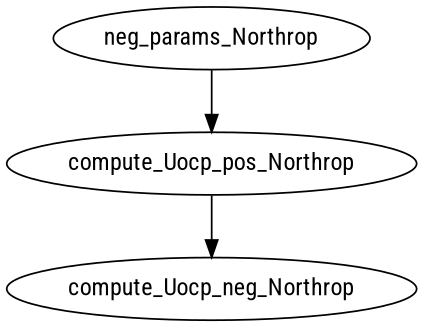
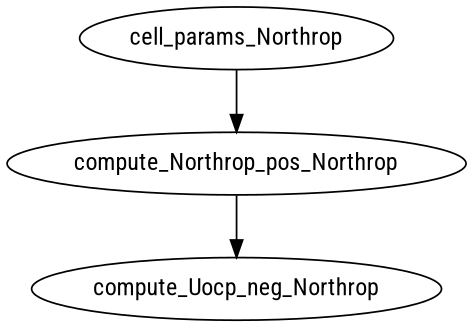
node "neg_params_Northrop": label "neg_params_Northrop" -> "cell_params_Northrop"
node "compute_Uocp_pos_Northrop": label "compute_Uocp_pos_Northrop" -> "compute_Northrop_pos_Northrop"
